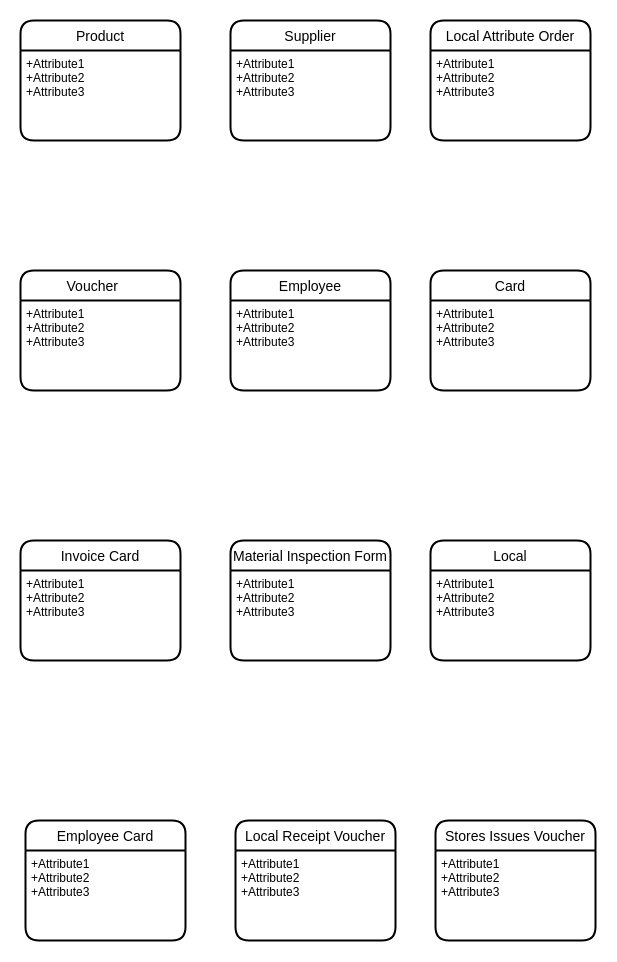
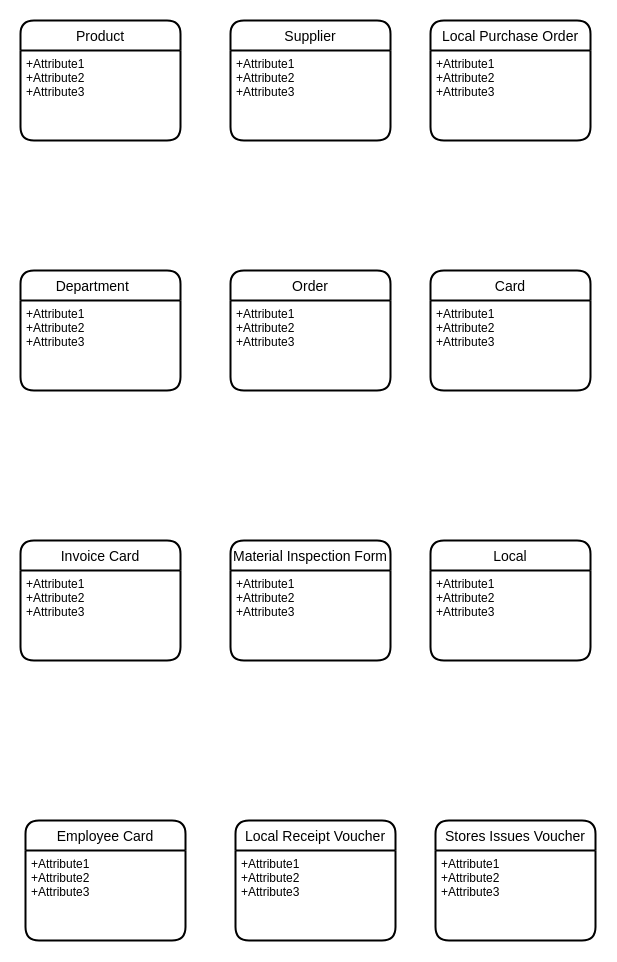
node "Local Attribute Order": label "Local Attribute Order" -> "Local Purchase Order"
node "Voucher": label "Voucher" -> "Department"
node "Employee": label "Employee" -> "Order"
